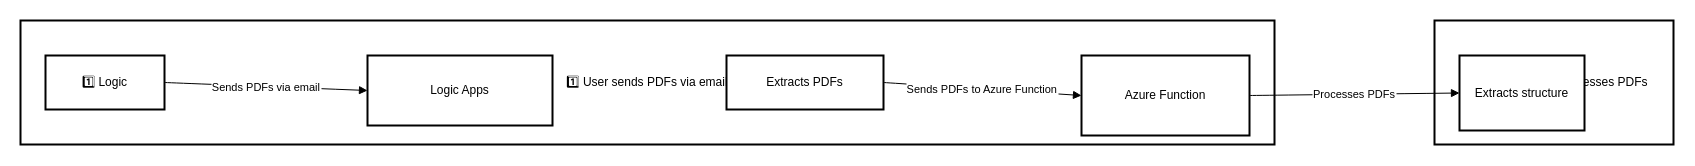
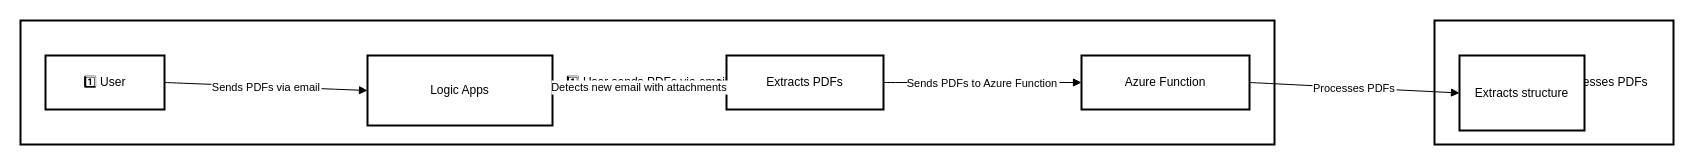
node "1️⃣ Logic": label "1️⃣ Logic" -> "1️⃣ User"
edge "Logic Apps" -> "Extracts PDFs": added, label "Detects new email with attachments"
node "Azure Function": size 168x80 -> 168x54
